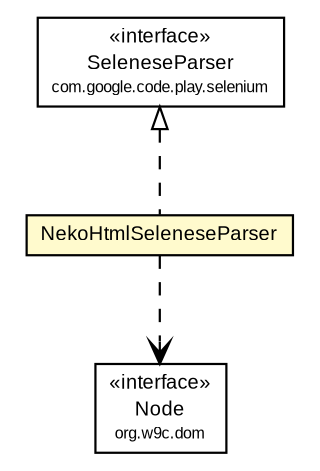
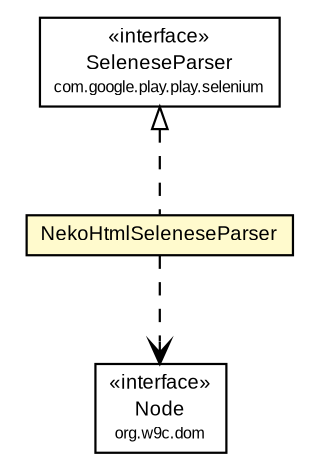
node "SeleneseParser": text "com.google.code.play.selenium" -> "com.google.play.play.selenium"
